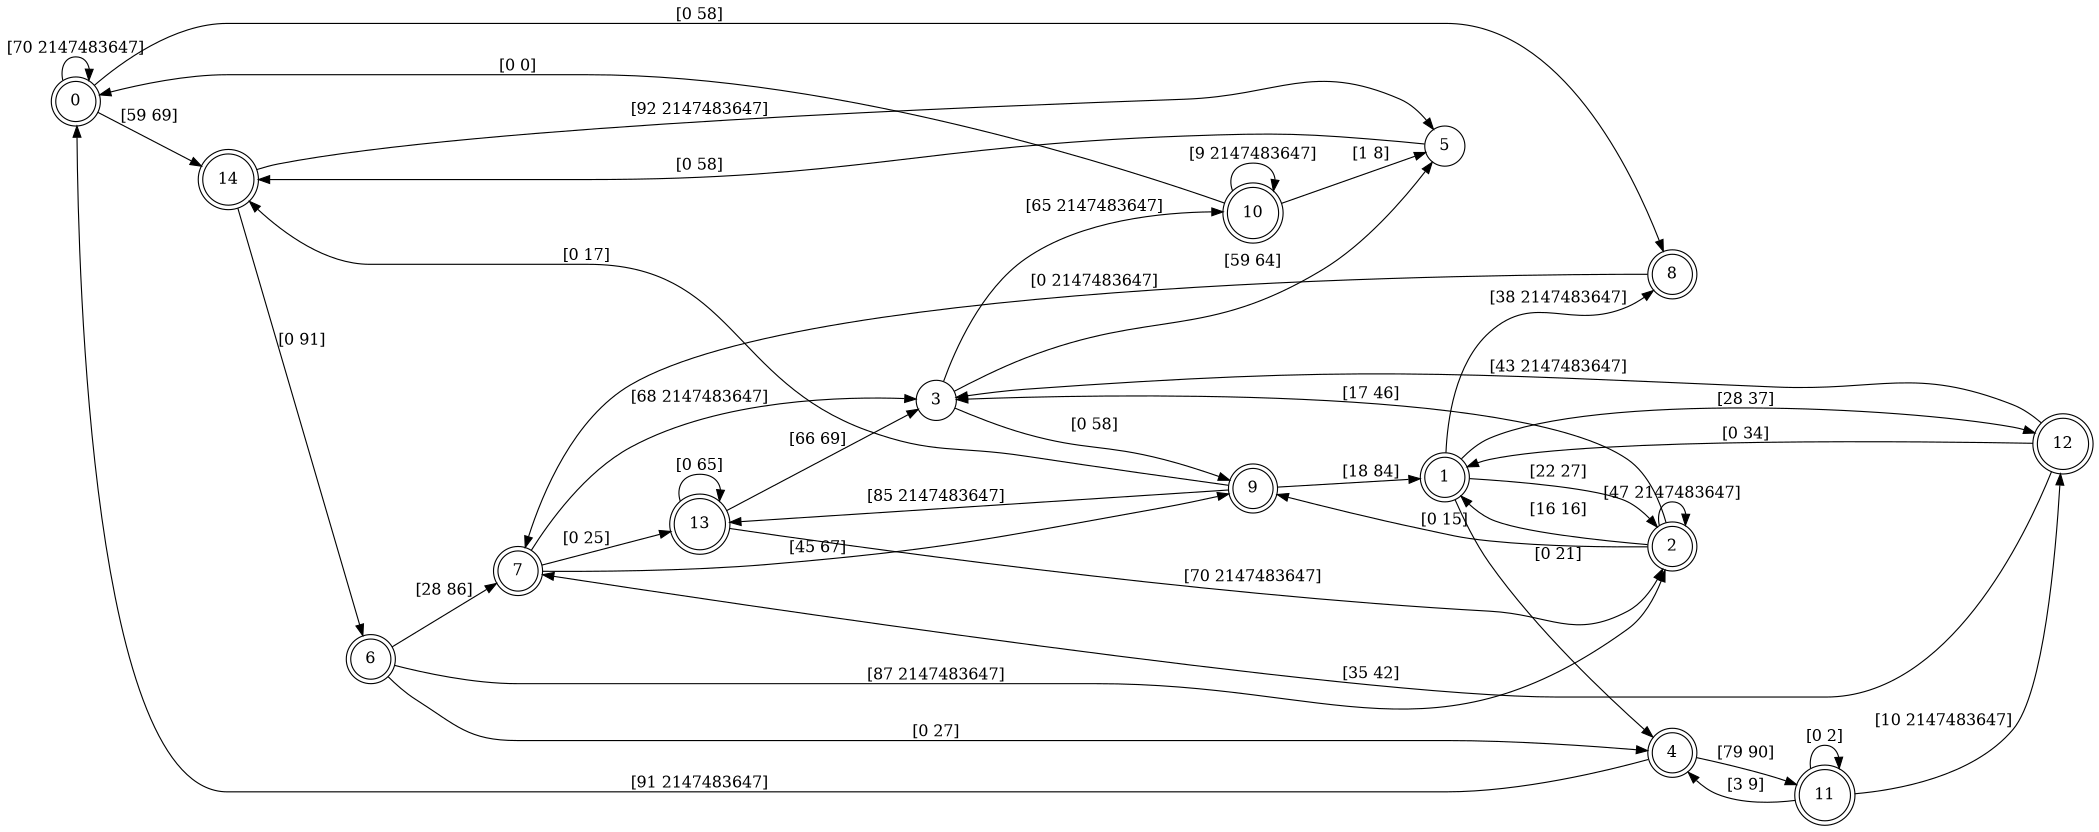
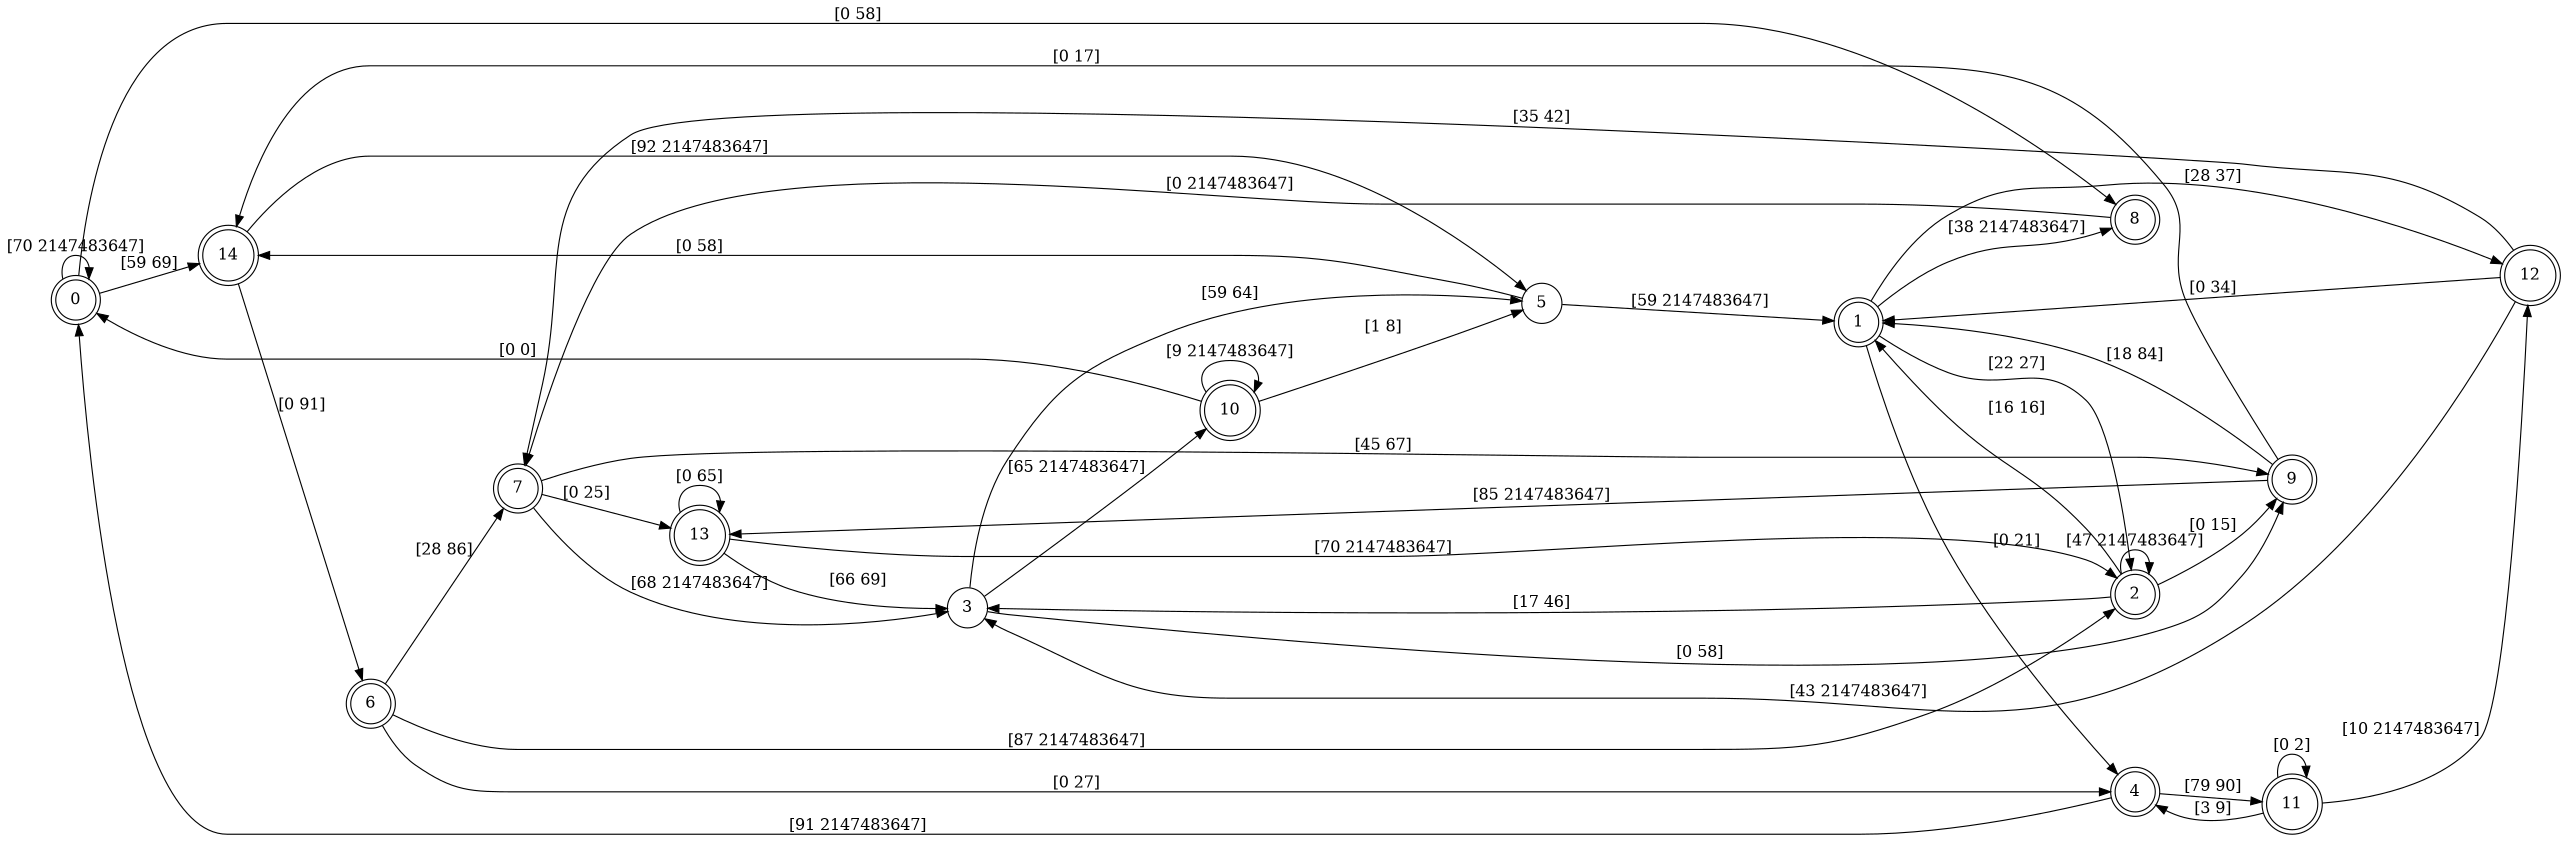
edge "5" -> "1": added, label "[59 2147483647]"
